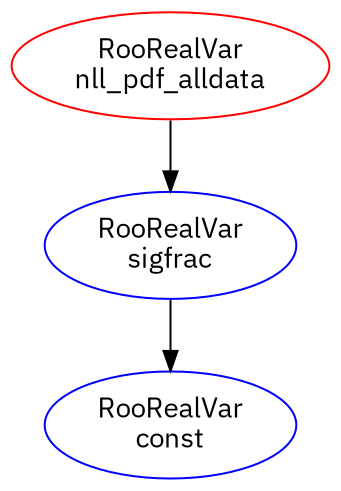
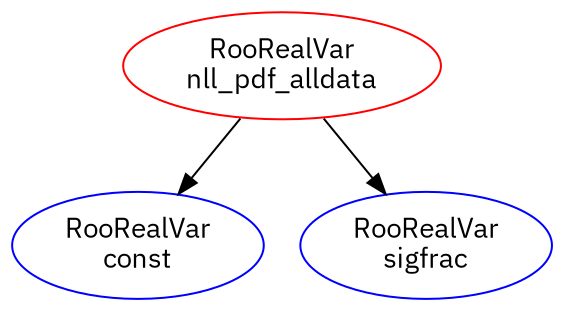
edge "RooRealVar sigfrac" -> "RooRealVar const": now "RooRealVar nll_pdf_alldata" -> "RooRealVar const"
